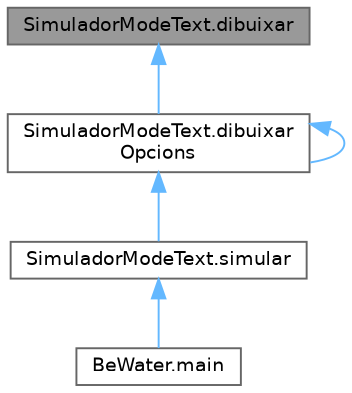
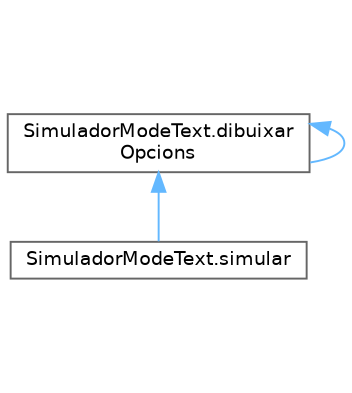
node "SimuladorModeText.dibuixar": removed
node "BeWater.main": removed
